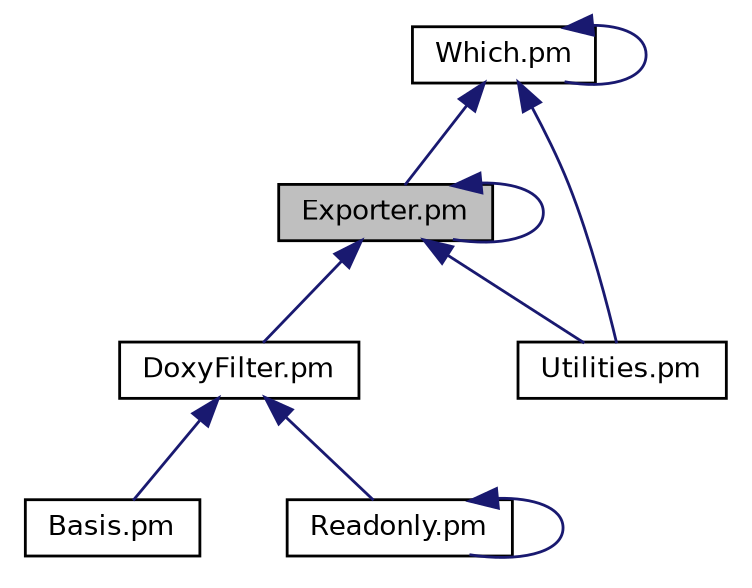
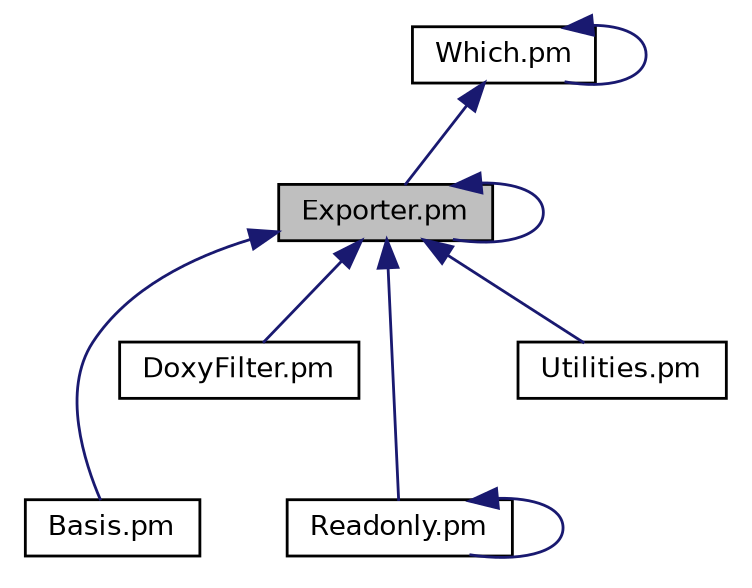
edge "Utilities.pm" -> "Which.pm": removed
edge "Readonly.pm" -> "DoxyFilter.pm": now "Readonly.pm" -> "Exporter.pm"
edge "Basis.pm" -> "DoxyFilter.pm": now "Basis.pm" -> "Exporter.pm"
